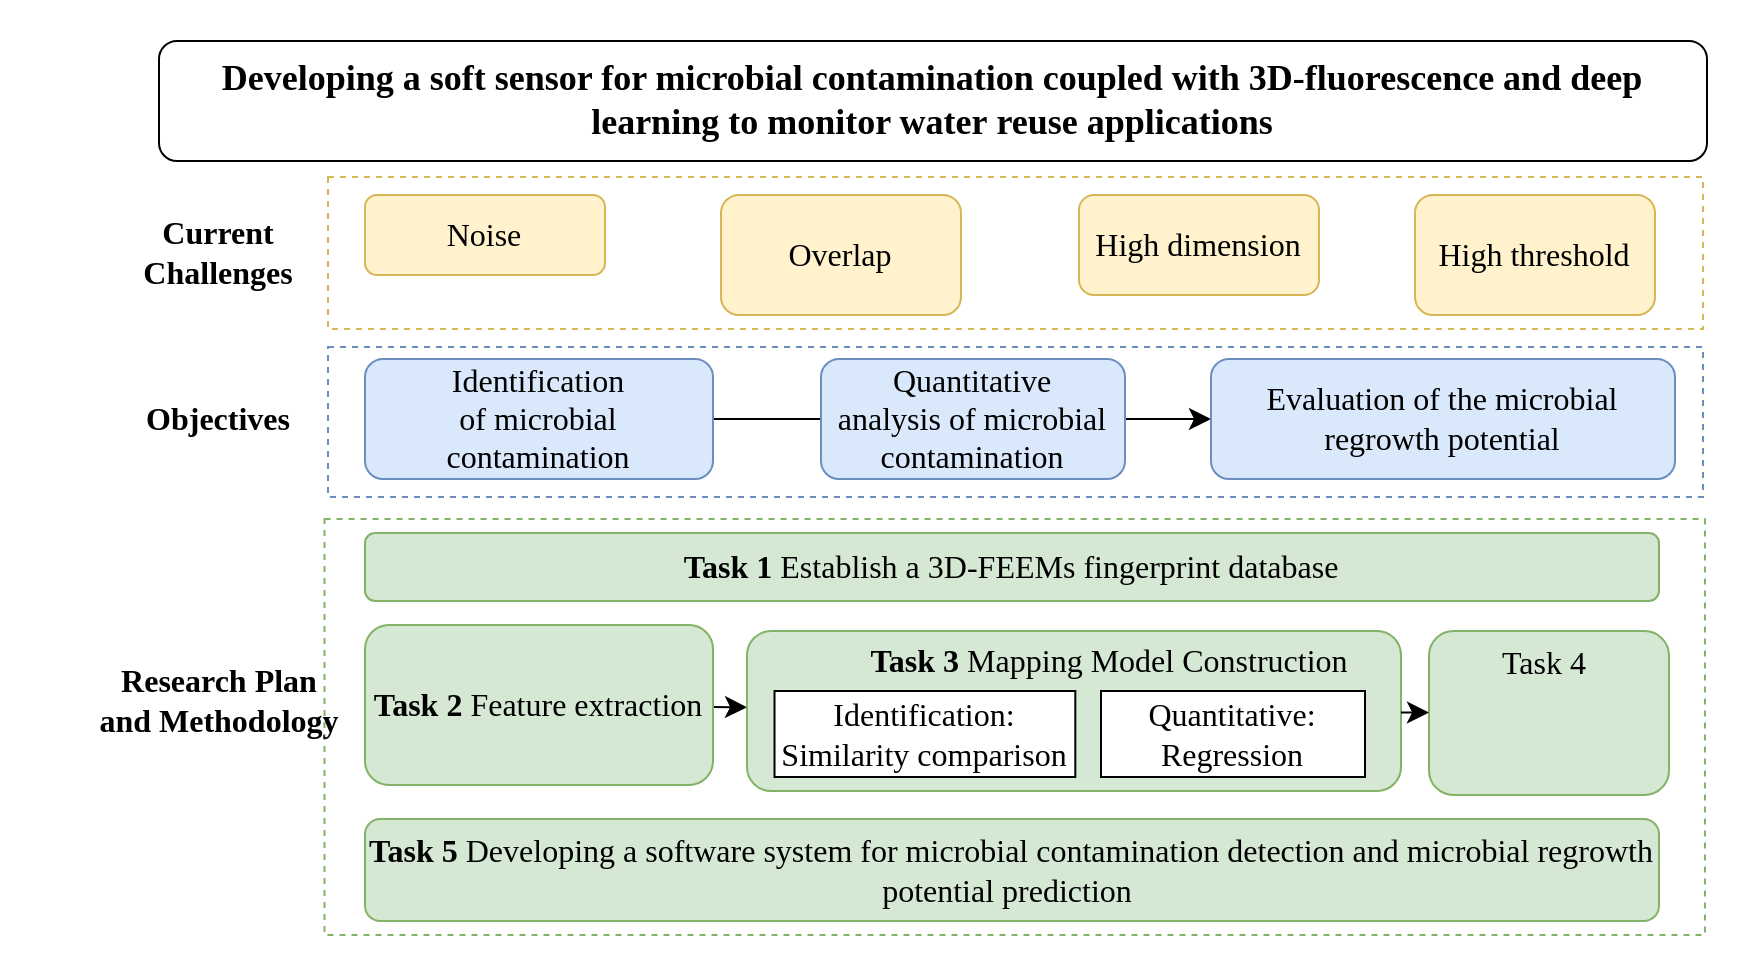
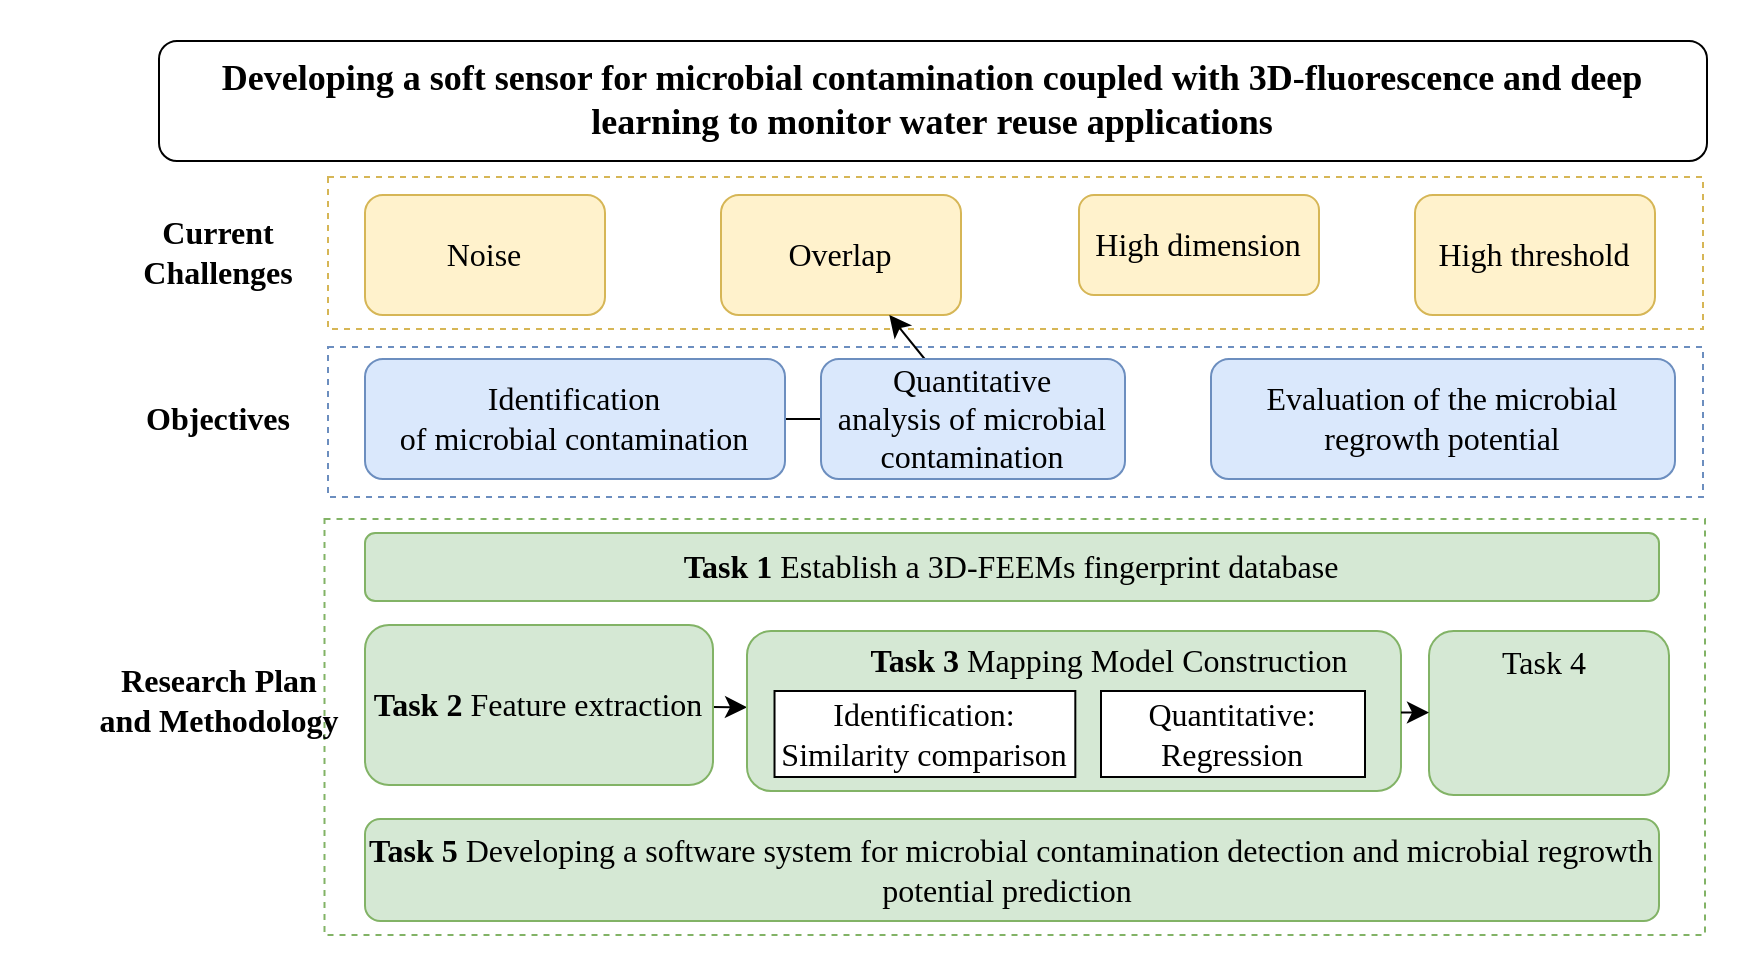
node "Noise": size 240x80 -> 240x120
node "Identification of microbial contamination": size 348x120 -> 420x120
edge "Quantitative analysis of microbial contamination" -> "Evaluation of the microbial regrowth potential": now "Quantitative analysis of microbial contamination" -> "Overlap"
